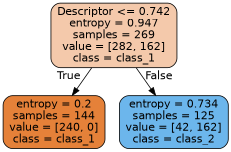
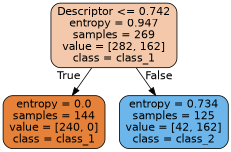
node "entropy = 0.2 samples = 144 value = [240, 0] class = class_1": label "entropy = 0.2 samples = 144 value = [240, 0] class = class_1" -> "entropy = 0.0 samples = 144 value = [240, 0] class = class_1"
